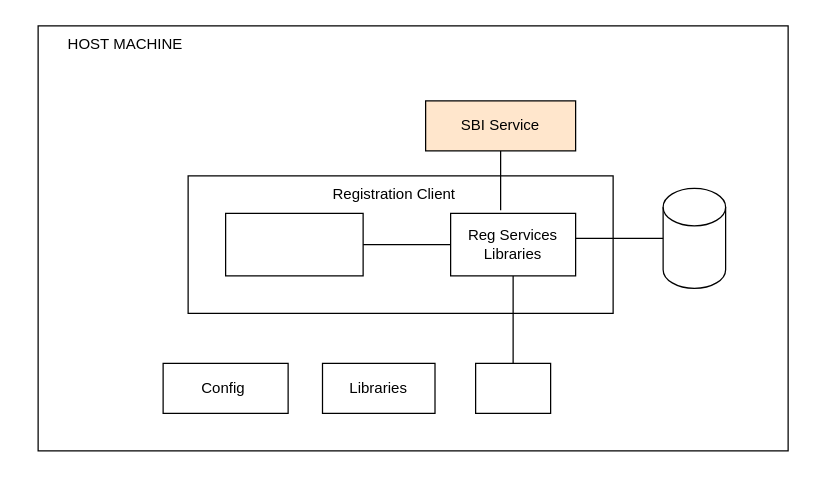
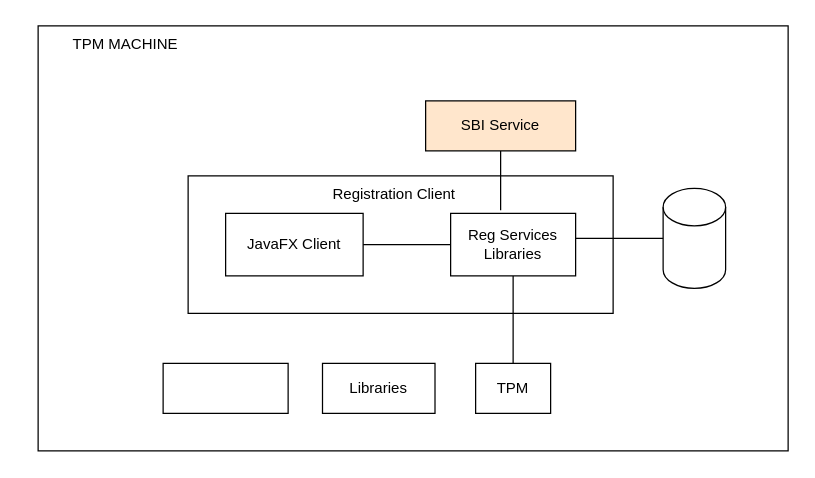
node "HOST MACHINE": label "HOST MACHINE" -> "TPM MACHINE"
node "JavaFX Client": added
node "Config": removed
node "TPM": added
